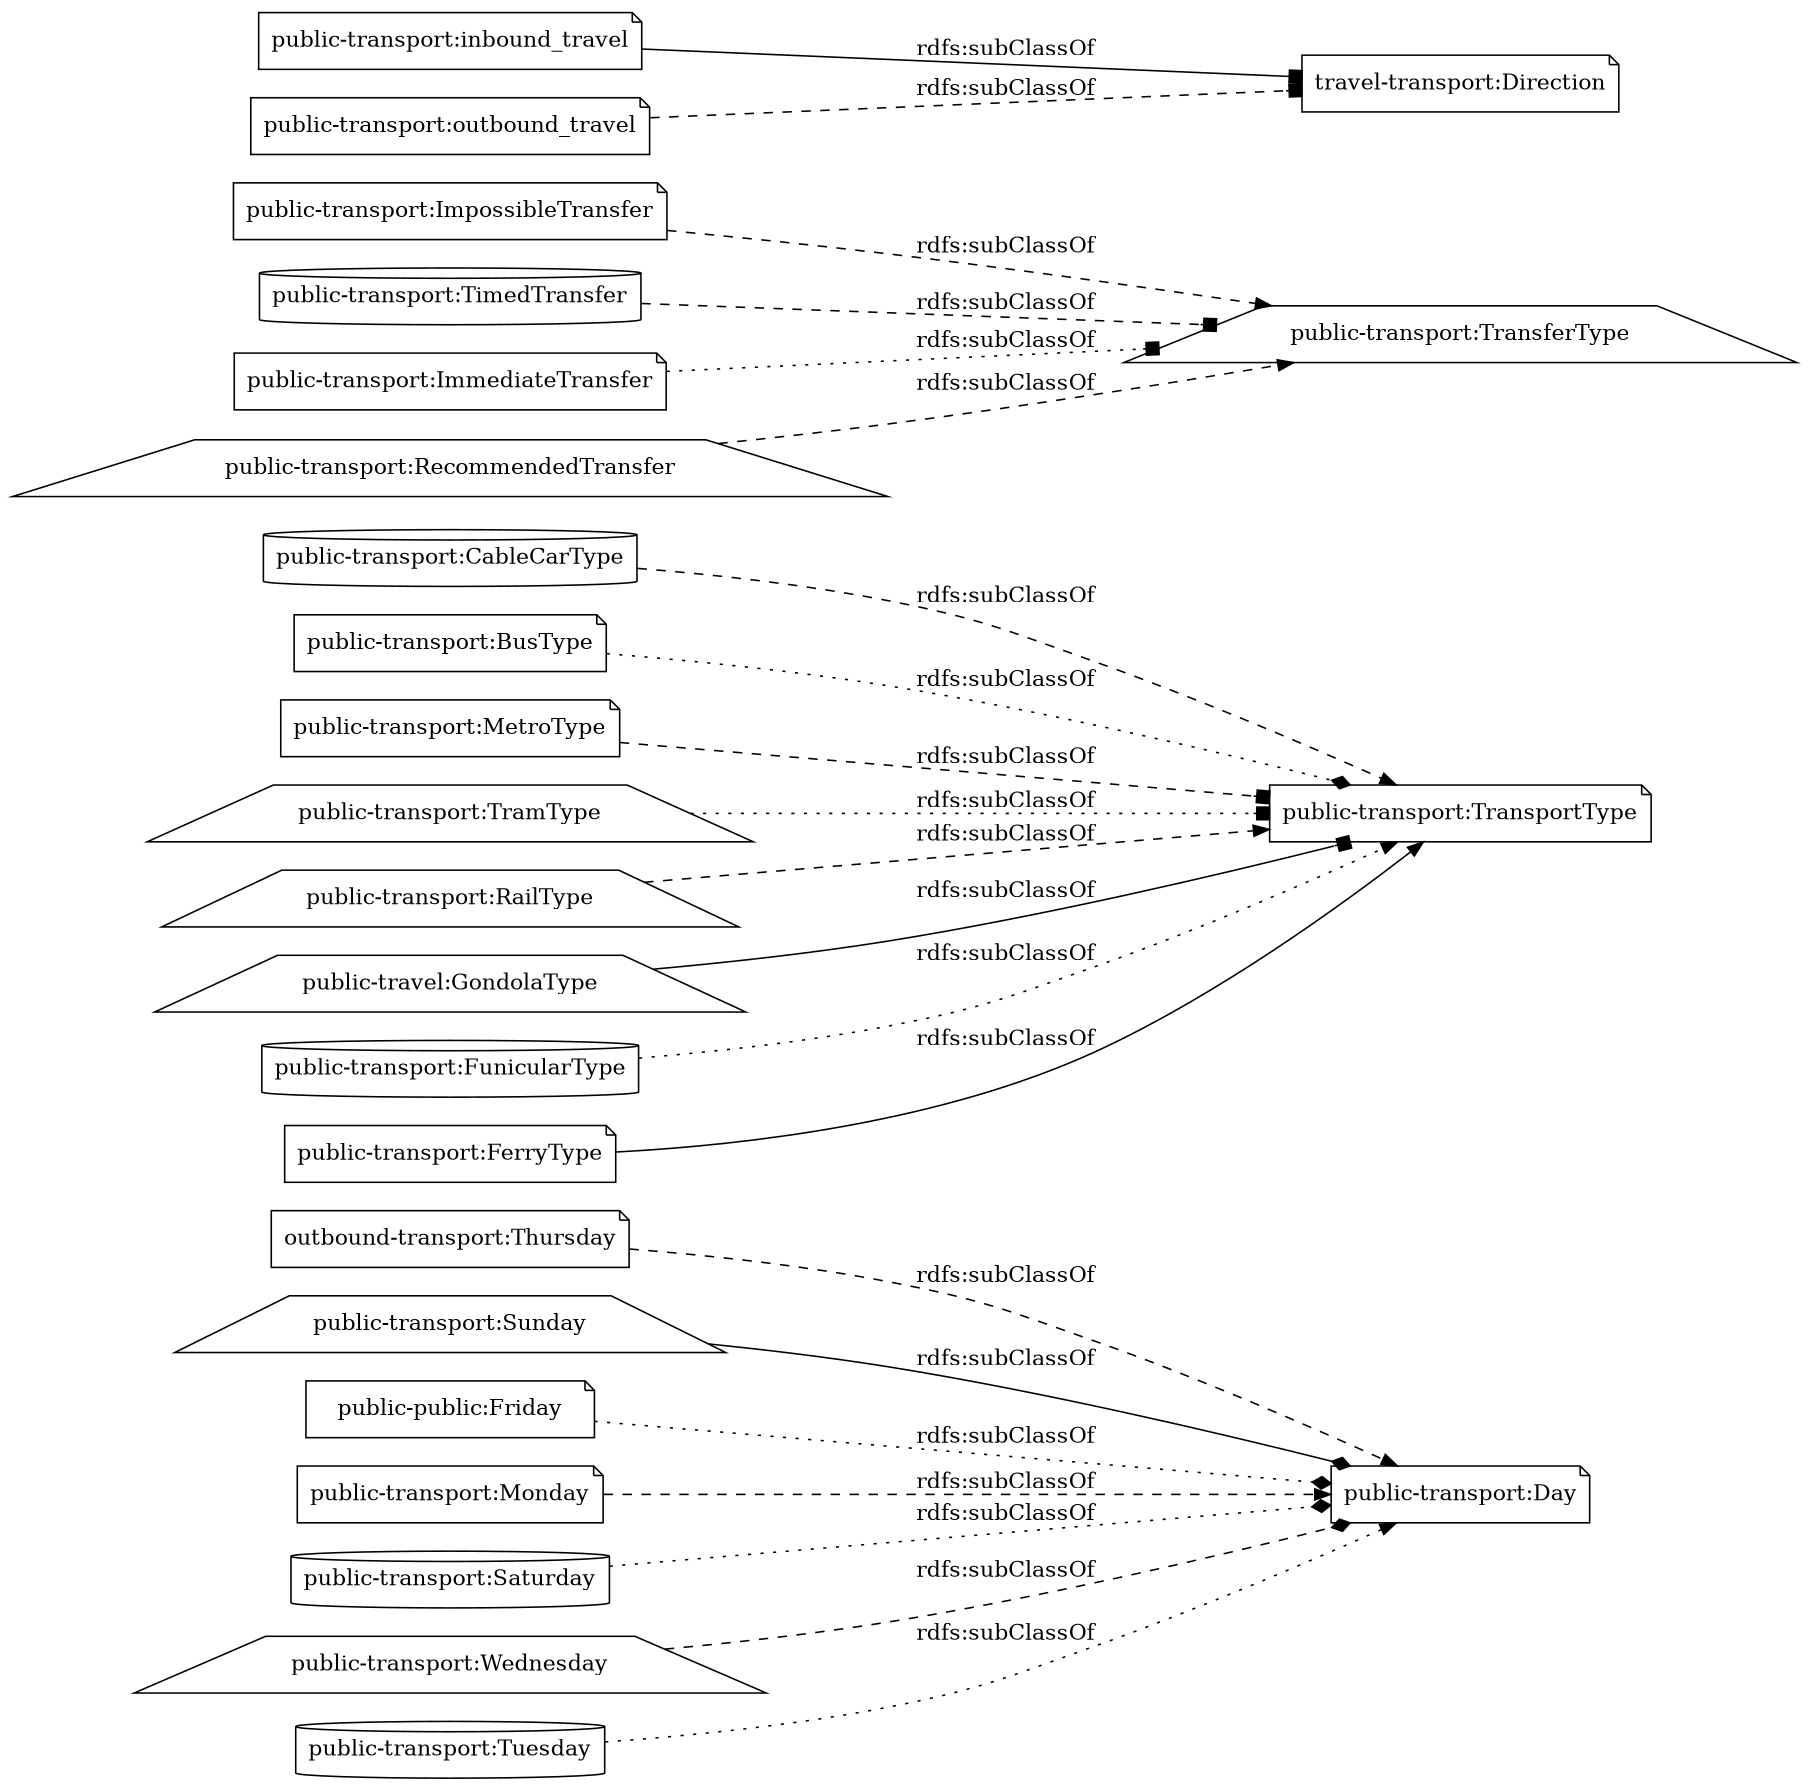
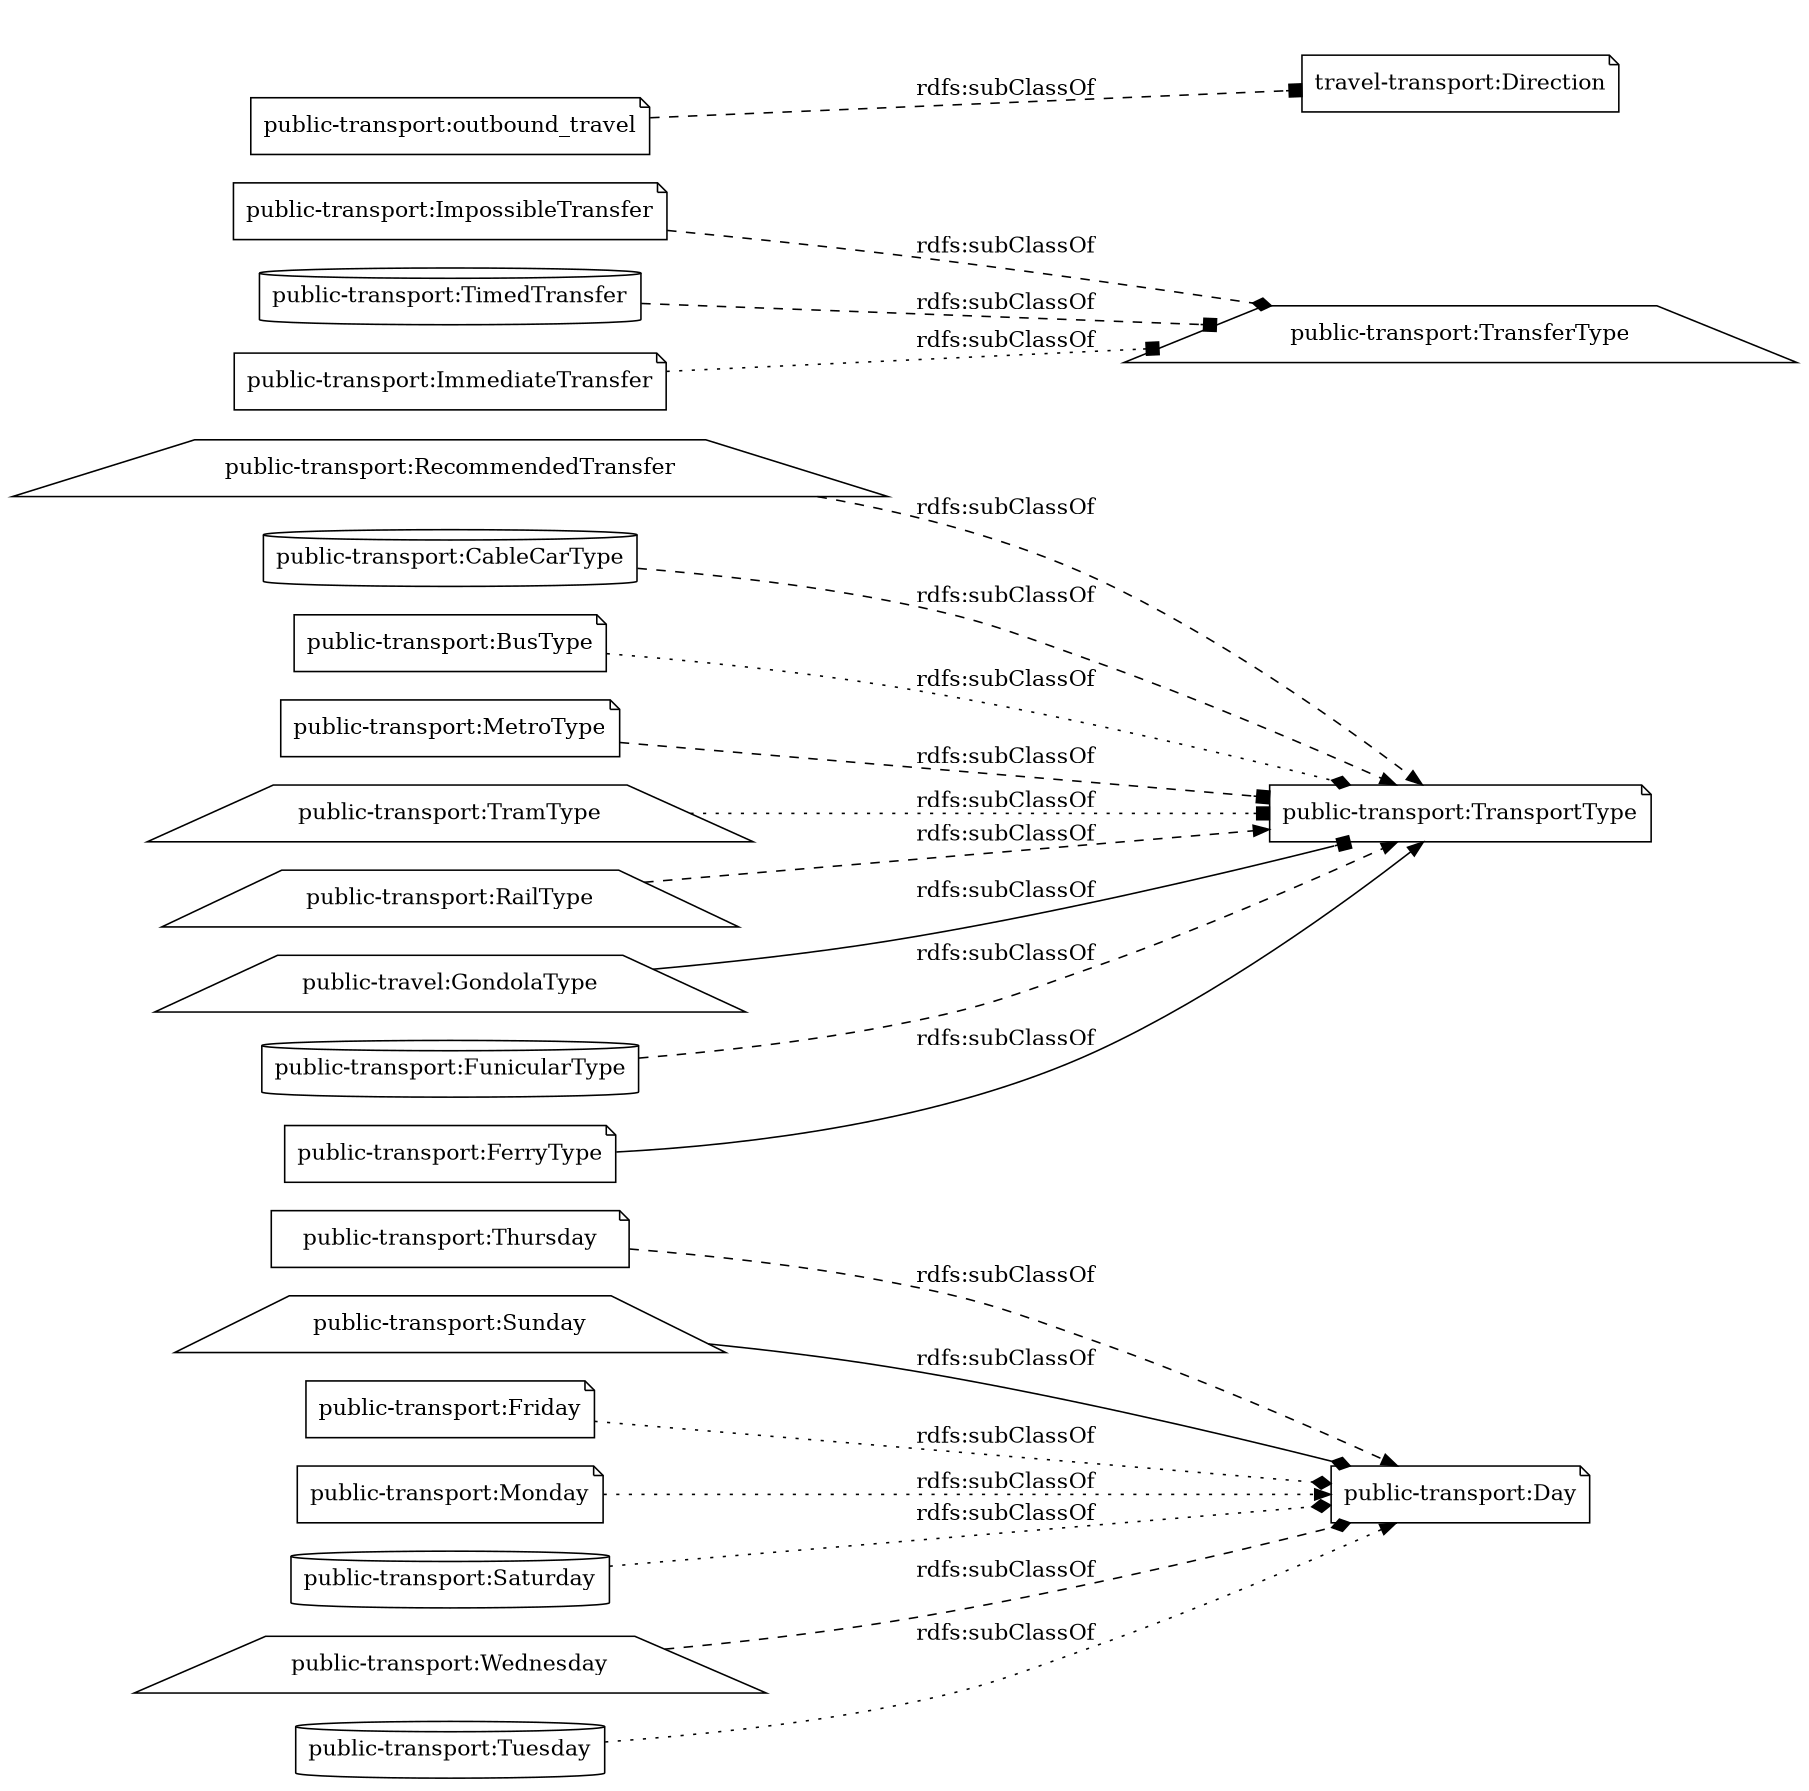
node "public-transport:inbound_travel": removed
edge "public-transport:ImpossibleTransfer" -> "public-transport:TransferType": arrowhead normal -> diamond
edge "public-transport:RecommendedTransfer" -> "public-transport:TransferType": now "public-transport:RecommendedTransfer" -> "public-transport:TransportType"
edge "public-transport:FunicularType" -> "public-transport:TransportType": style dotted -> dashed
node "outbound-transport:Thursday": label "outbound-transport:Thursday" -> "public-transport:Thursday"
node "public-public:Friday": label "public-public:Friday" -> "public-transport:Friday"
edge "public-transport:Monday" -> "public-transport:Day": style dashed -> dotted
